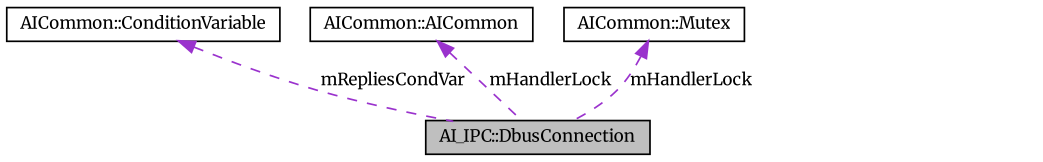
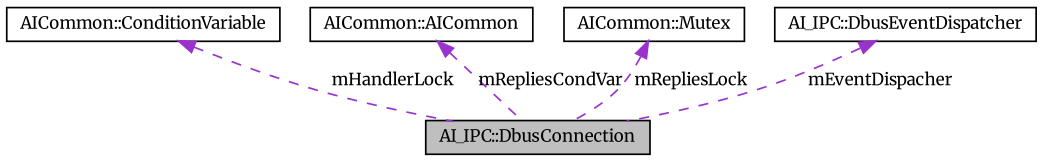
node "AI_IPC::DbusEventDispatcher": added
edge "AI_IPC::DbusConnection" -> "AICommon::ConditionVariable": label " mRepliesCondVar" -> " mHandlerLock"
edge "AI_IPC::DbusConnection" -> "AICommon::AICommon": label " mHandlerLock" -> " mRepliesCondVar"
edge "AI_IPC::DbusConnection" -> "AICommon::Mutex": label " mHandlerLock" -> " mRepliesLock"
